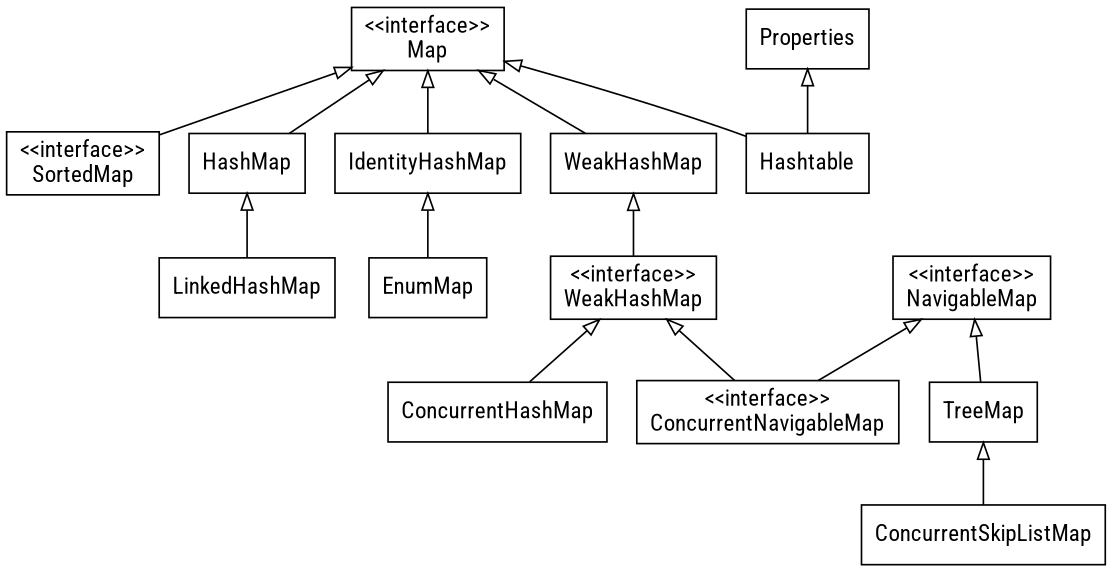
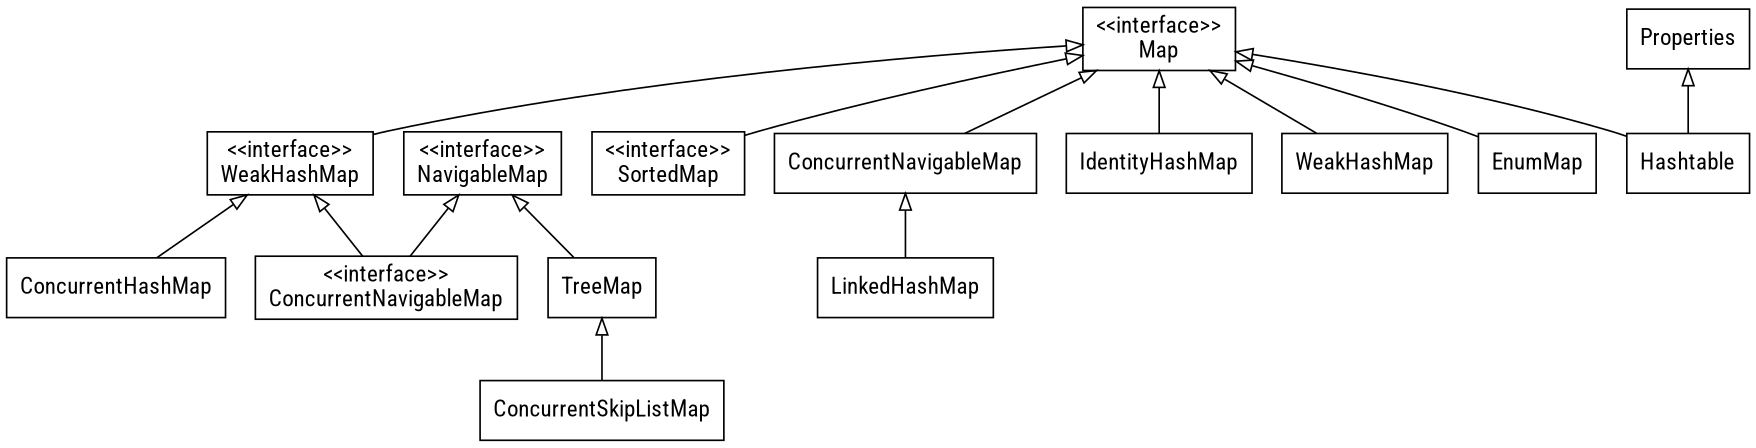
node "HashMap": label "HashMap" -> "ConcurrentNavigableMap"
edge "<<interface>> WeakHashMap" -> "WeakHashMap": now "<<interface>> WeakHashMap" -> "<<interface>> Map"
edge "EnumMap" -> "IdentityHashMap": now "EnumMap" -> "<<interface>> Map"
